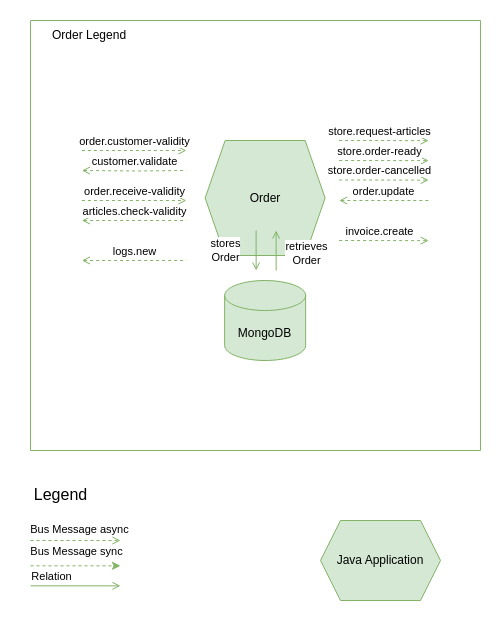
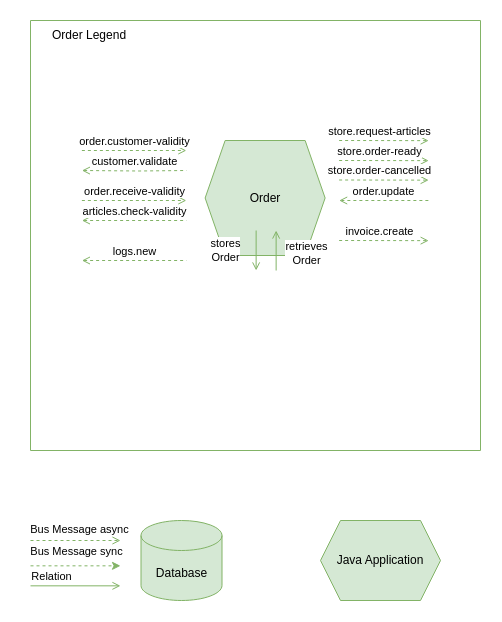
node "MongoDB": removed
node "Legend": removed
node "Database": added
